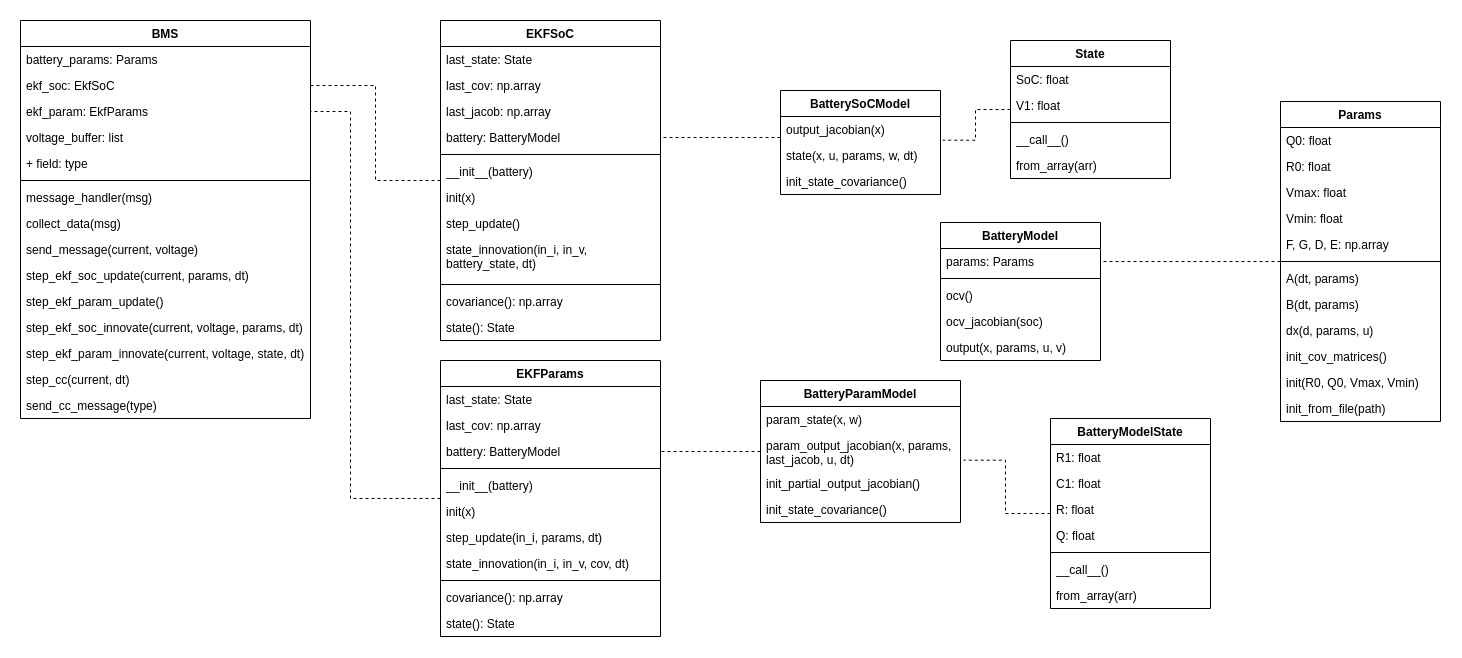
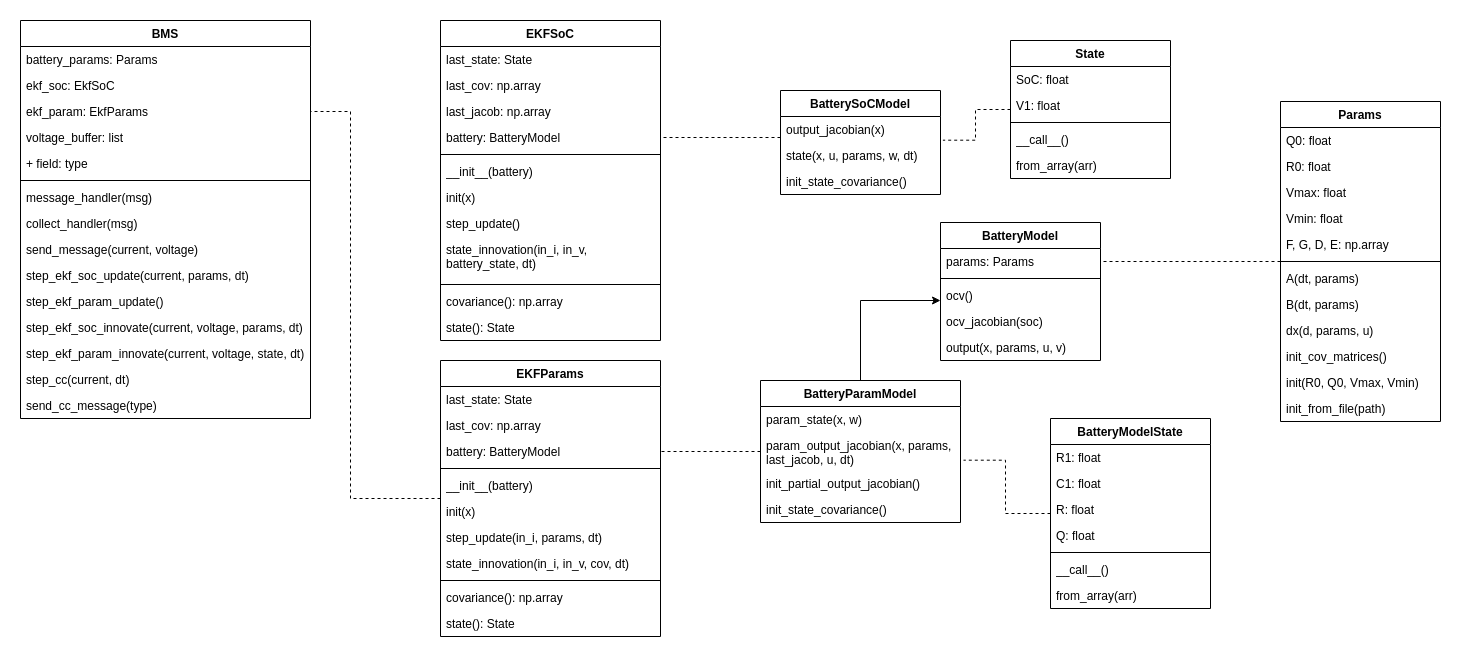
edge "ekf_soc: EkfSoC" -- "EKFSoC": removed
node "collect_data(msg)": label "collect_data(msg)" -> "collect_handler(msg)"
edge "BatteryParamModel" -> "BatteryModel": added
